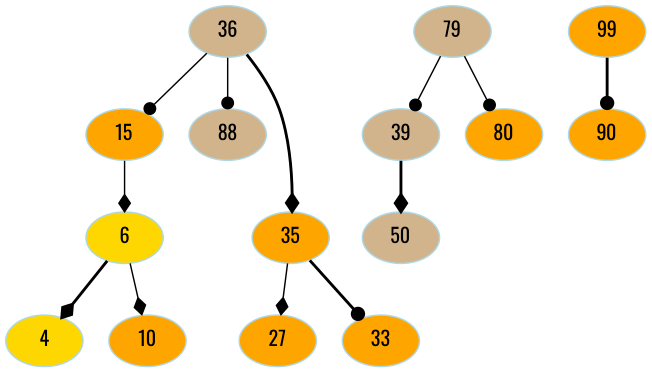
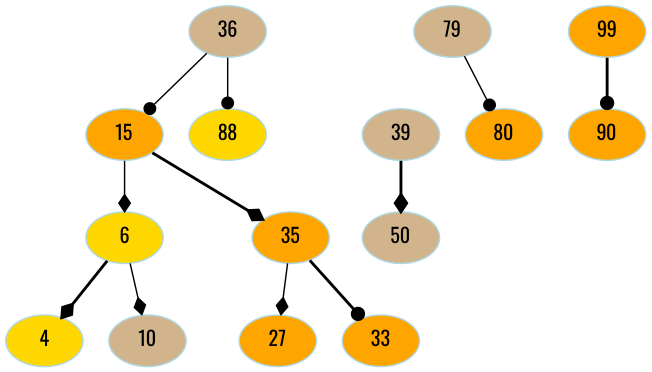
edge "79" -> "39": removed
edge "36" -> "35": now "15" -> "35"
node "88": fillcolor tan -> gold
node "10": fillcolor orange -> tan
